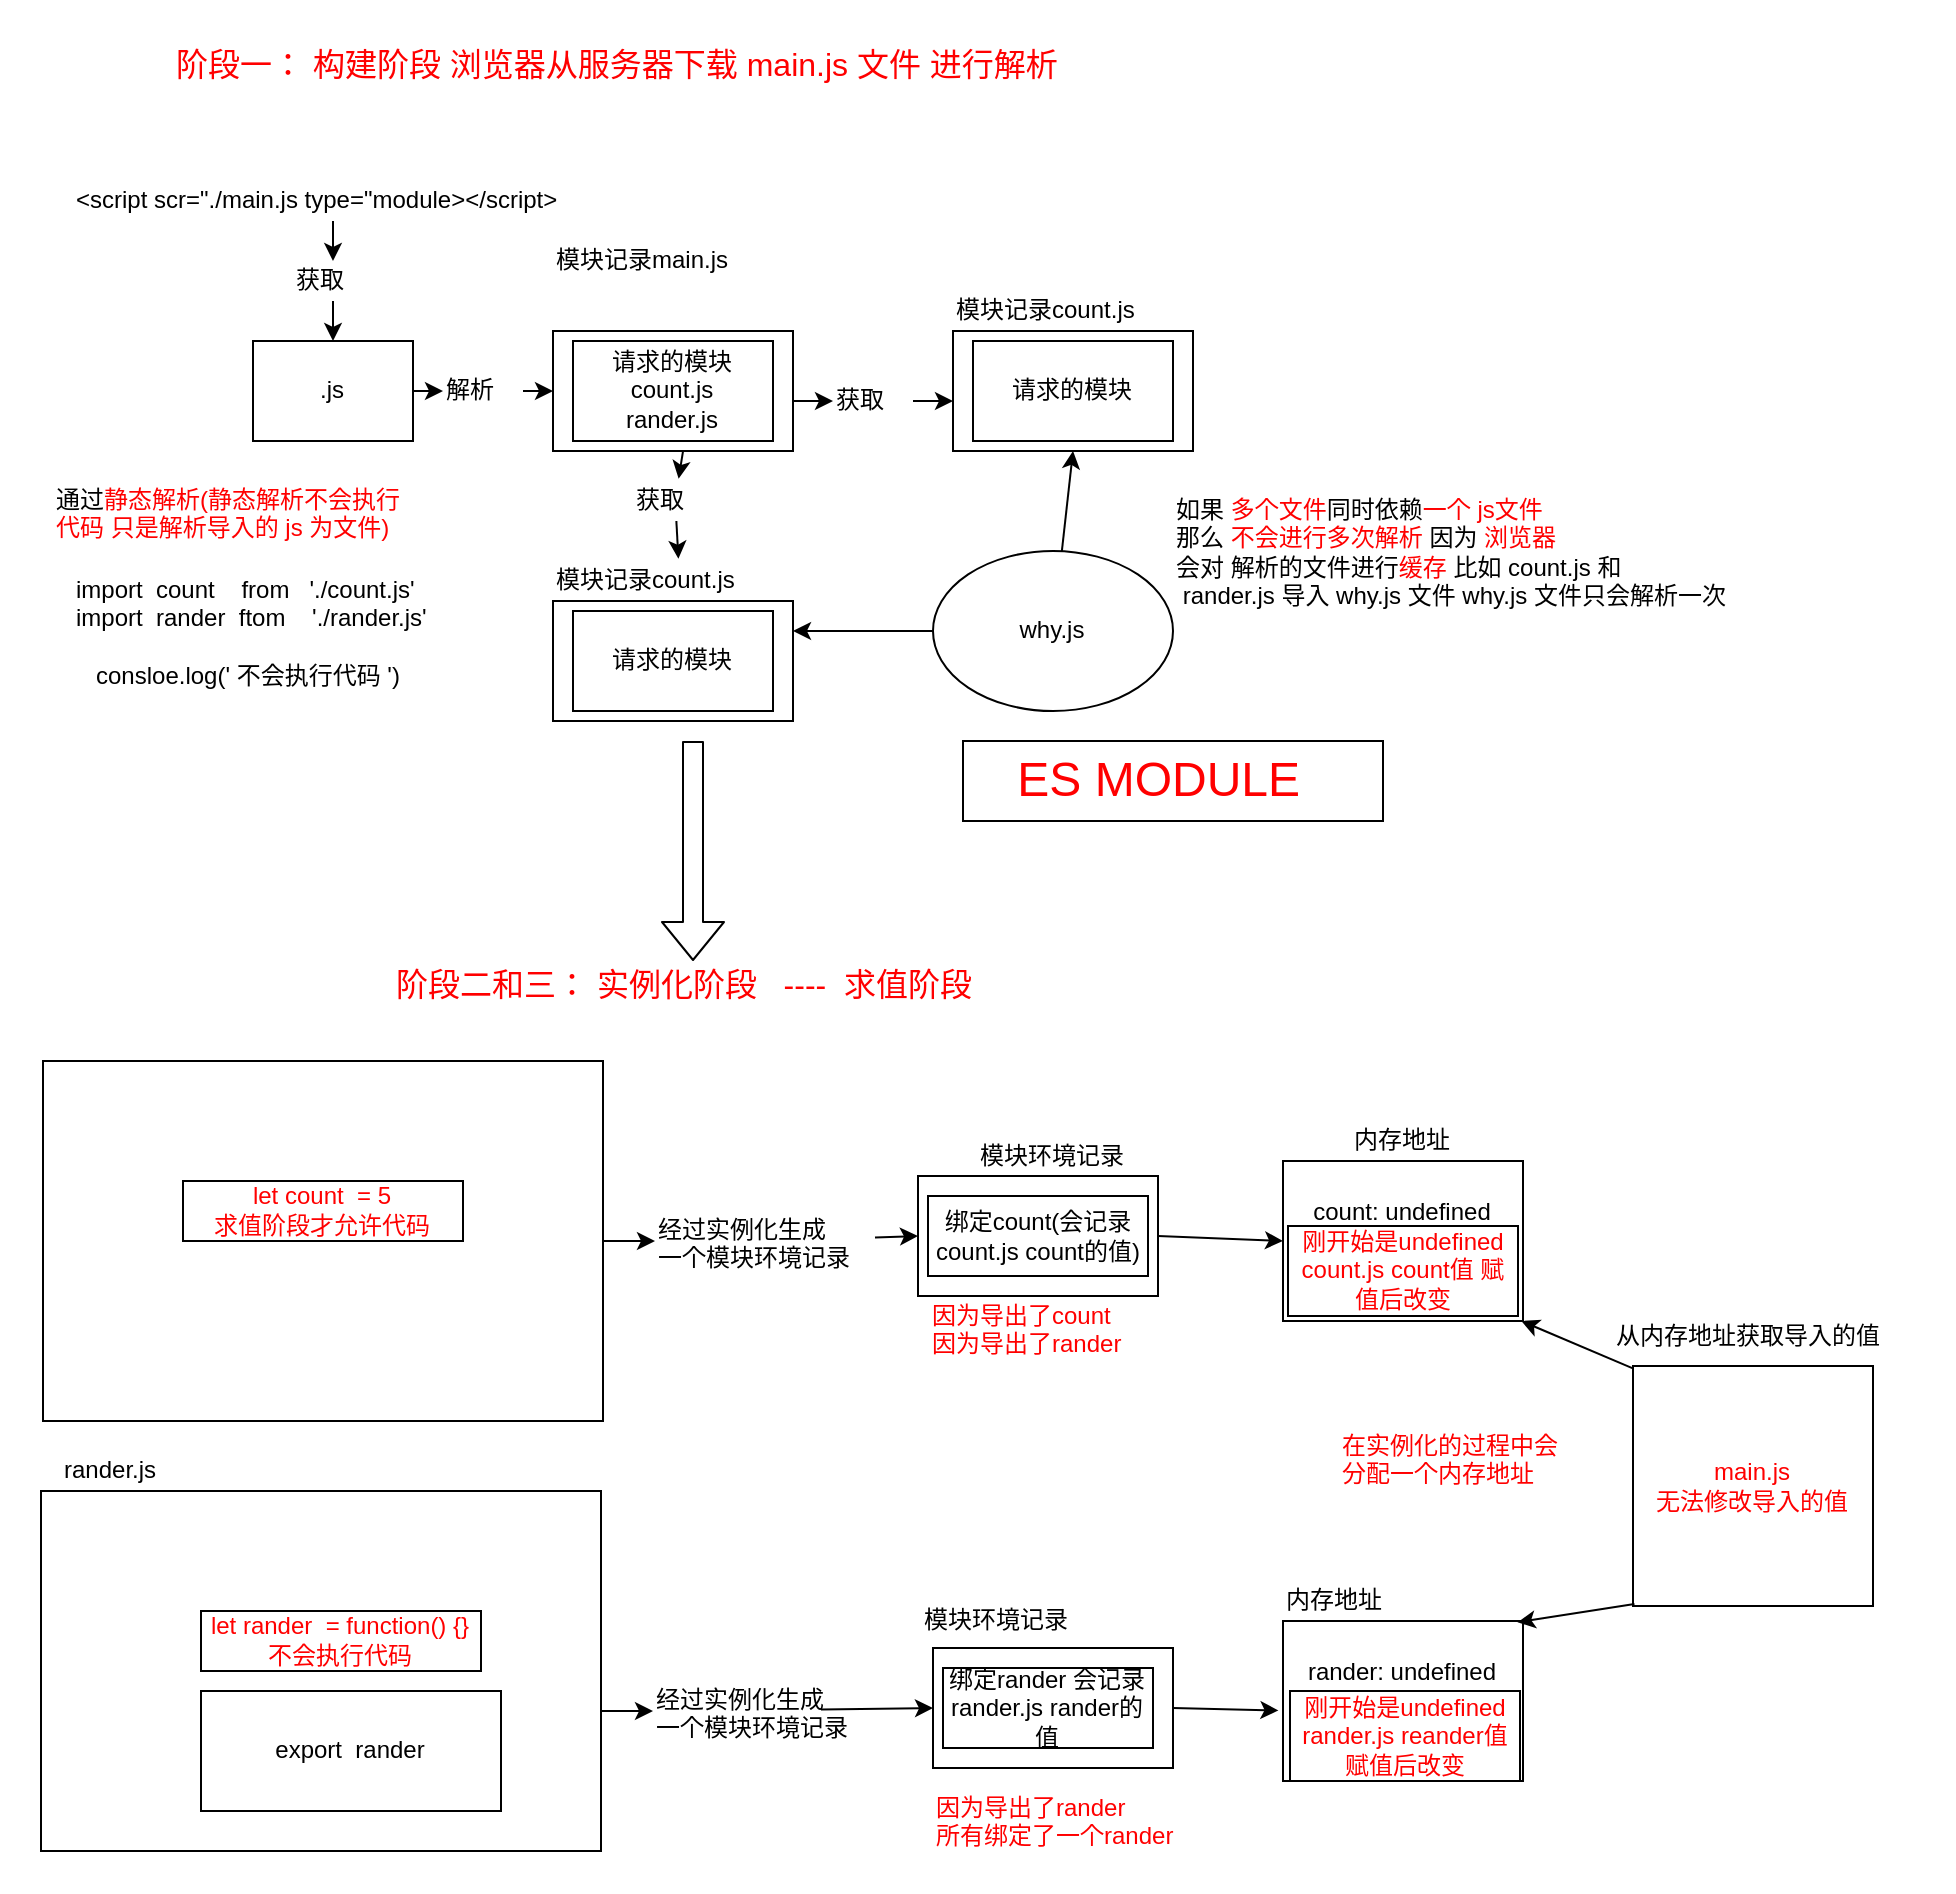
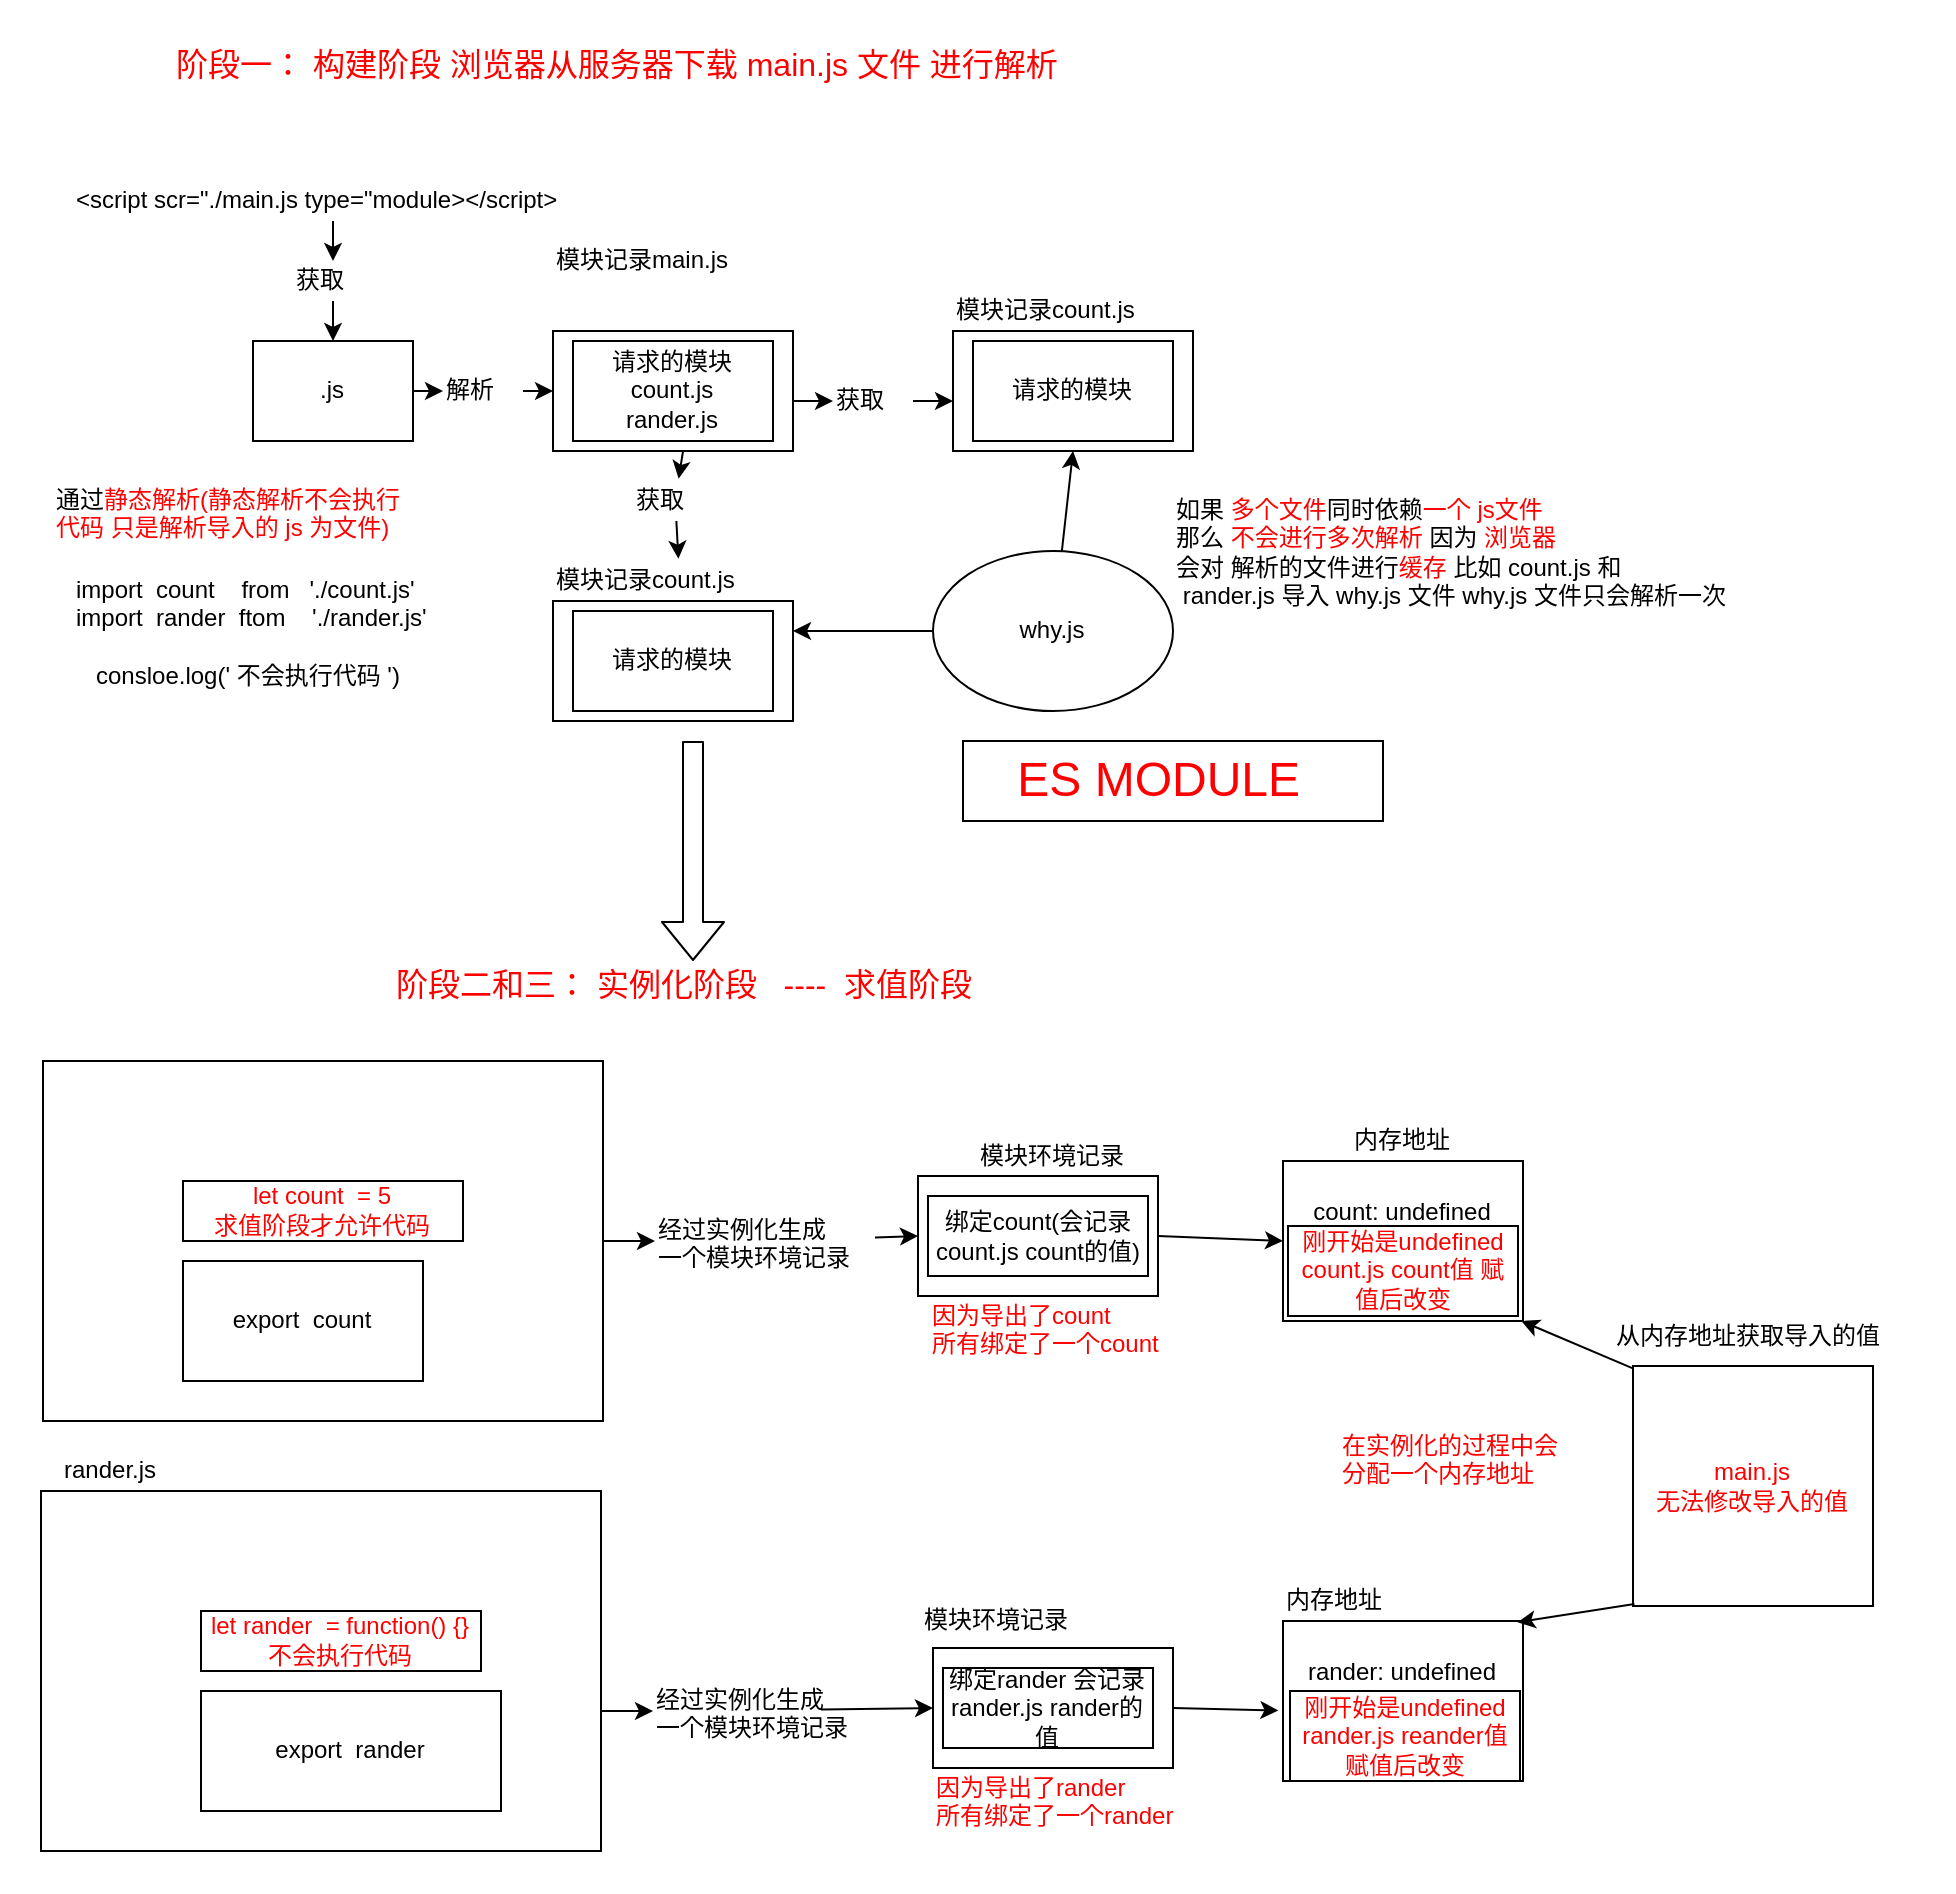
node "export count": added
node "因为导出了count 因为导出了rander": label "因为导出了count 因为导出了rander" -> "因为导出了count 所有绑定了一个count"
node "因为导出了rander 所有绑定了一个rander": moved (1063, 1818) -> (1063, 1798)
